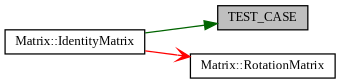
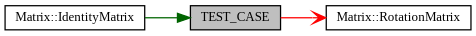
edge "Matrix::IdentityMatrix" -> "Matrix::RotationMatrix": now "TEST_CASE" -> "Matrix::RotationMatrix"
